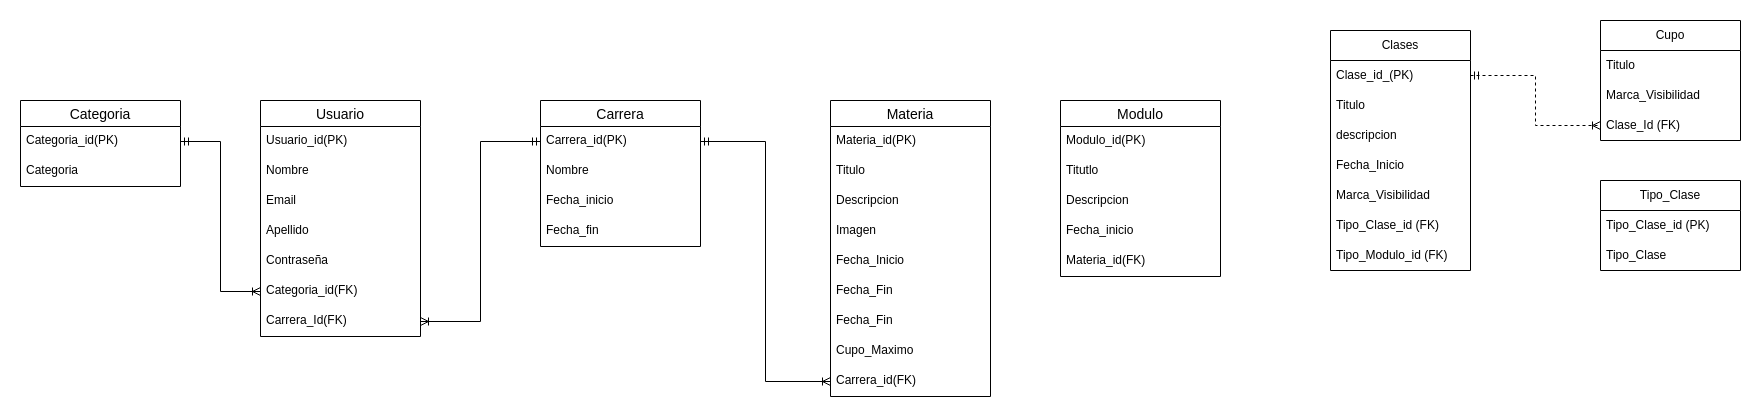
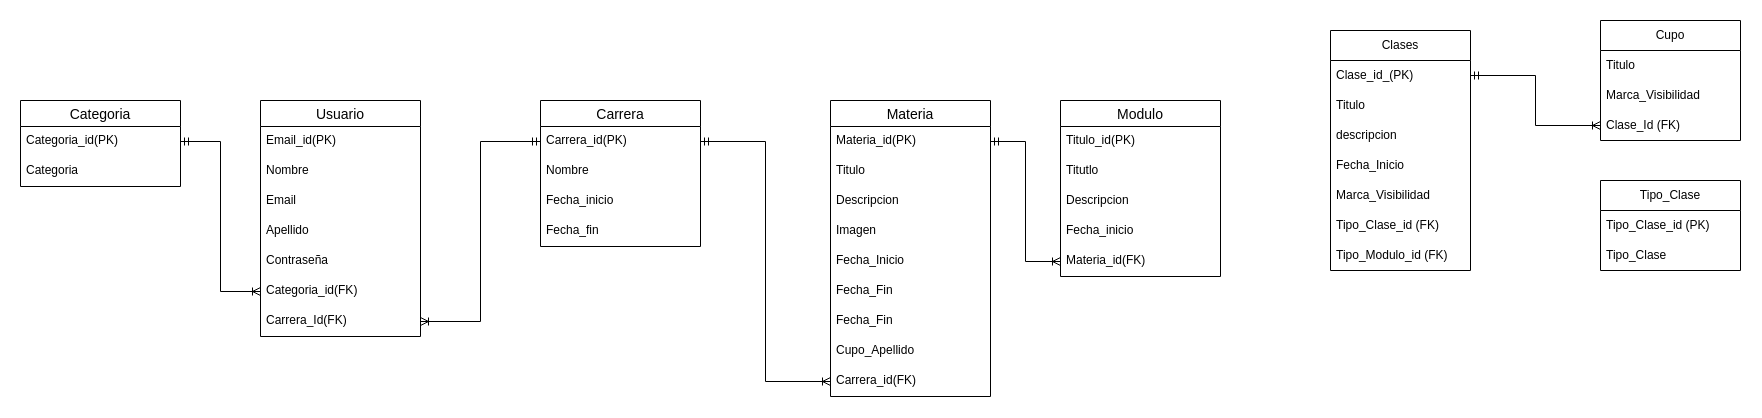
edge "Clase_id_(PK)" -- "Clase_Id (FK)": style dashed -> solid
node "Usuario_id(PK)": label "Usuario_id(PK)" -> "Email_id(PK)"
node "Modulo_id(PK)": label "Modulo_id(PK)" -> "Titulo_id(PK)"
edge "Materia_id(PK)" -- "Materia_id(FK)": added
node "Cupo_Maximo": label "Cupo_Maximo" -> "Cupo_Apellido"
